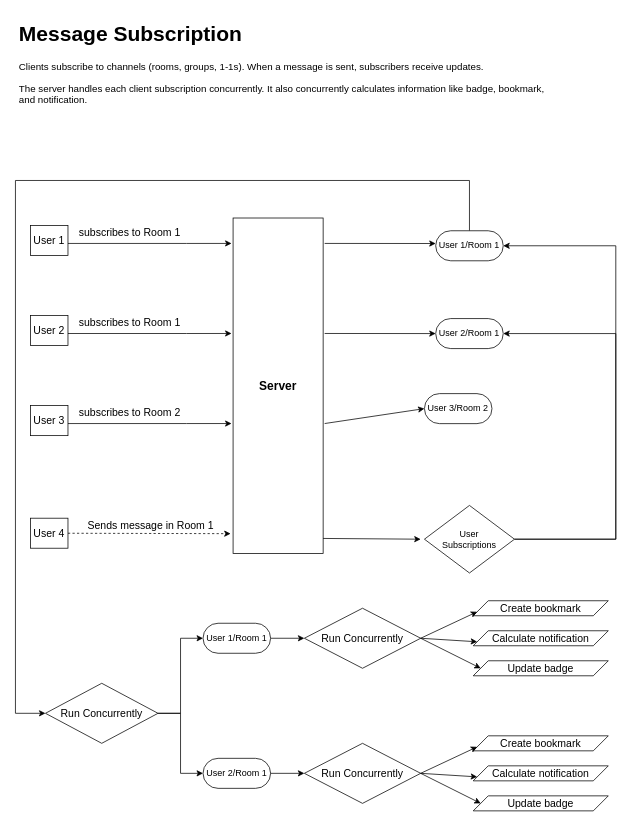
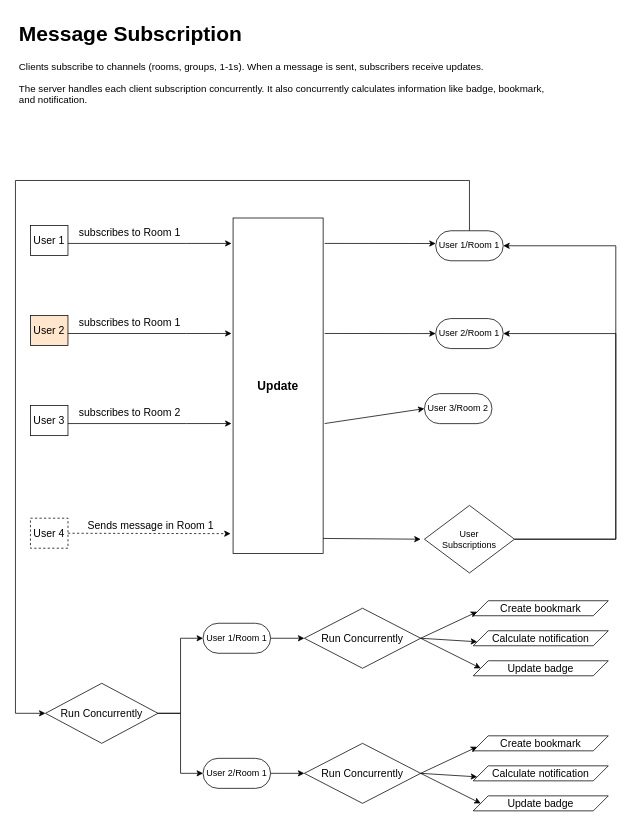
node "User 2": fillcolor #ffffff -> #ffe6cc
node "Server": label "Server" -> "Update"
node "User 4": style solid -> dashed
